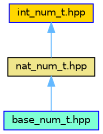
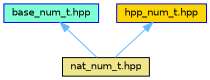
node "int_num_t.hpp": label "int_num_t.hpp" -> "hpp_num_t.hpp"
edge "base_num_t.hpp" -> "nat_num_t.hpp": reversed
